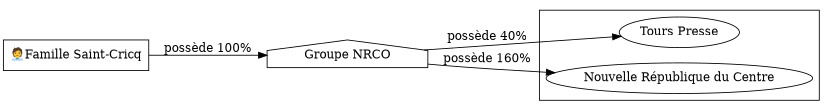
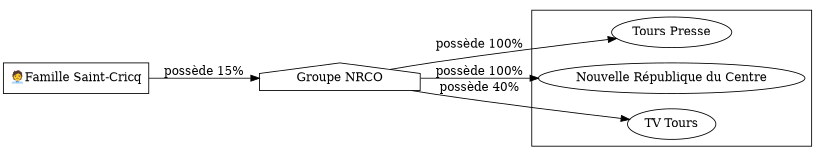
edge "Groupe NRCO" -> "Tours Presse": label "possède 40%" -> "possède 100%"
edge "🧑‍💼Famille Saint-Cricq" -> "Groupe NRCO": label "possède 100%" -> "possède 15%"
edge "Groupe NRCO" -> "Nouvelle République du Centre": label "possède 160%" -> "possède 100%"
node "TV Tours": added
